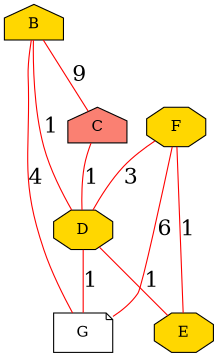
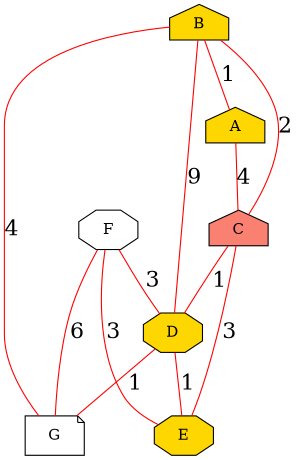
edge "B" -- "C": label "9" -> "2"
edge "B" -- "D": label "1" -> "9"
node "F": fillcolor gold -> white
node "A": added
edge "F" -- "E": label "1" -> "3"
edge "C" -- "E": added, label "3"
